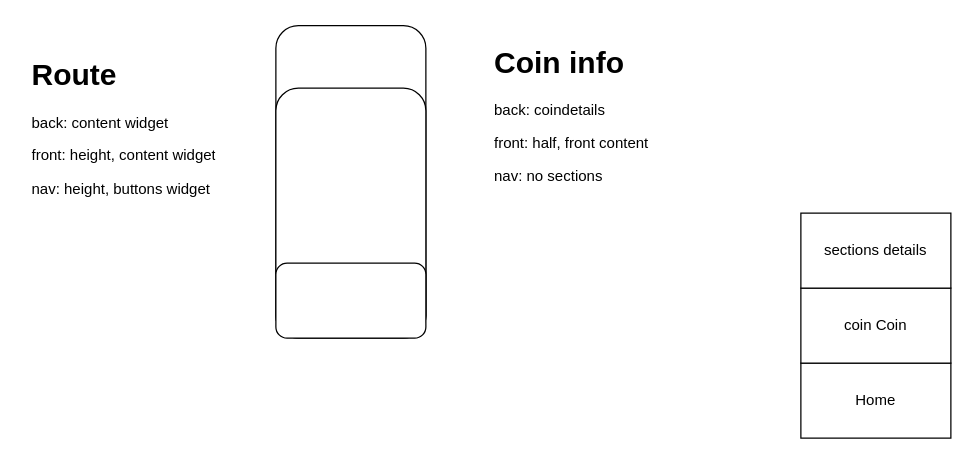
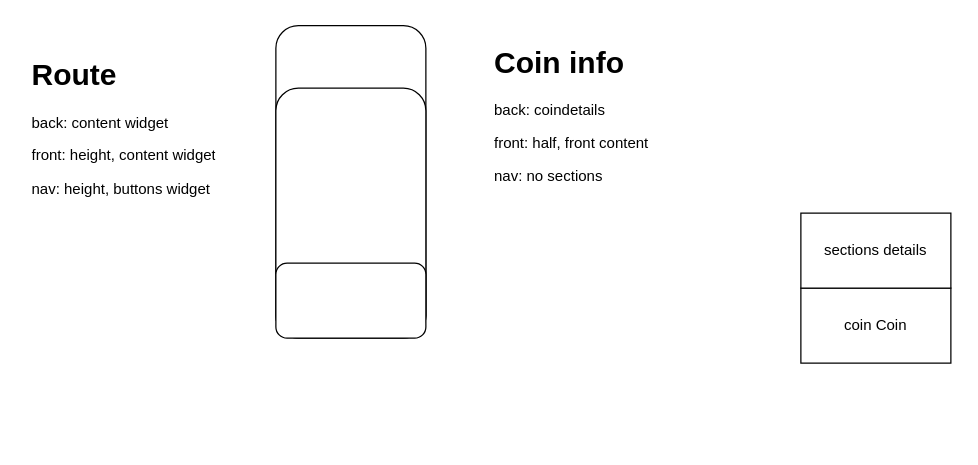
node "Home": removed
